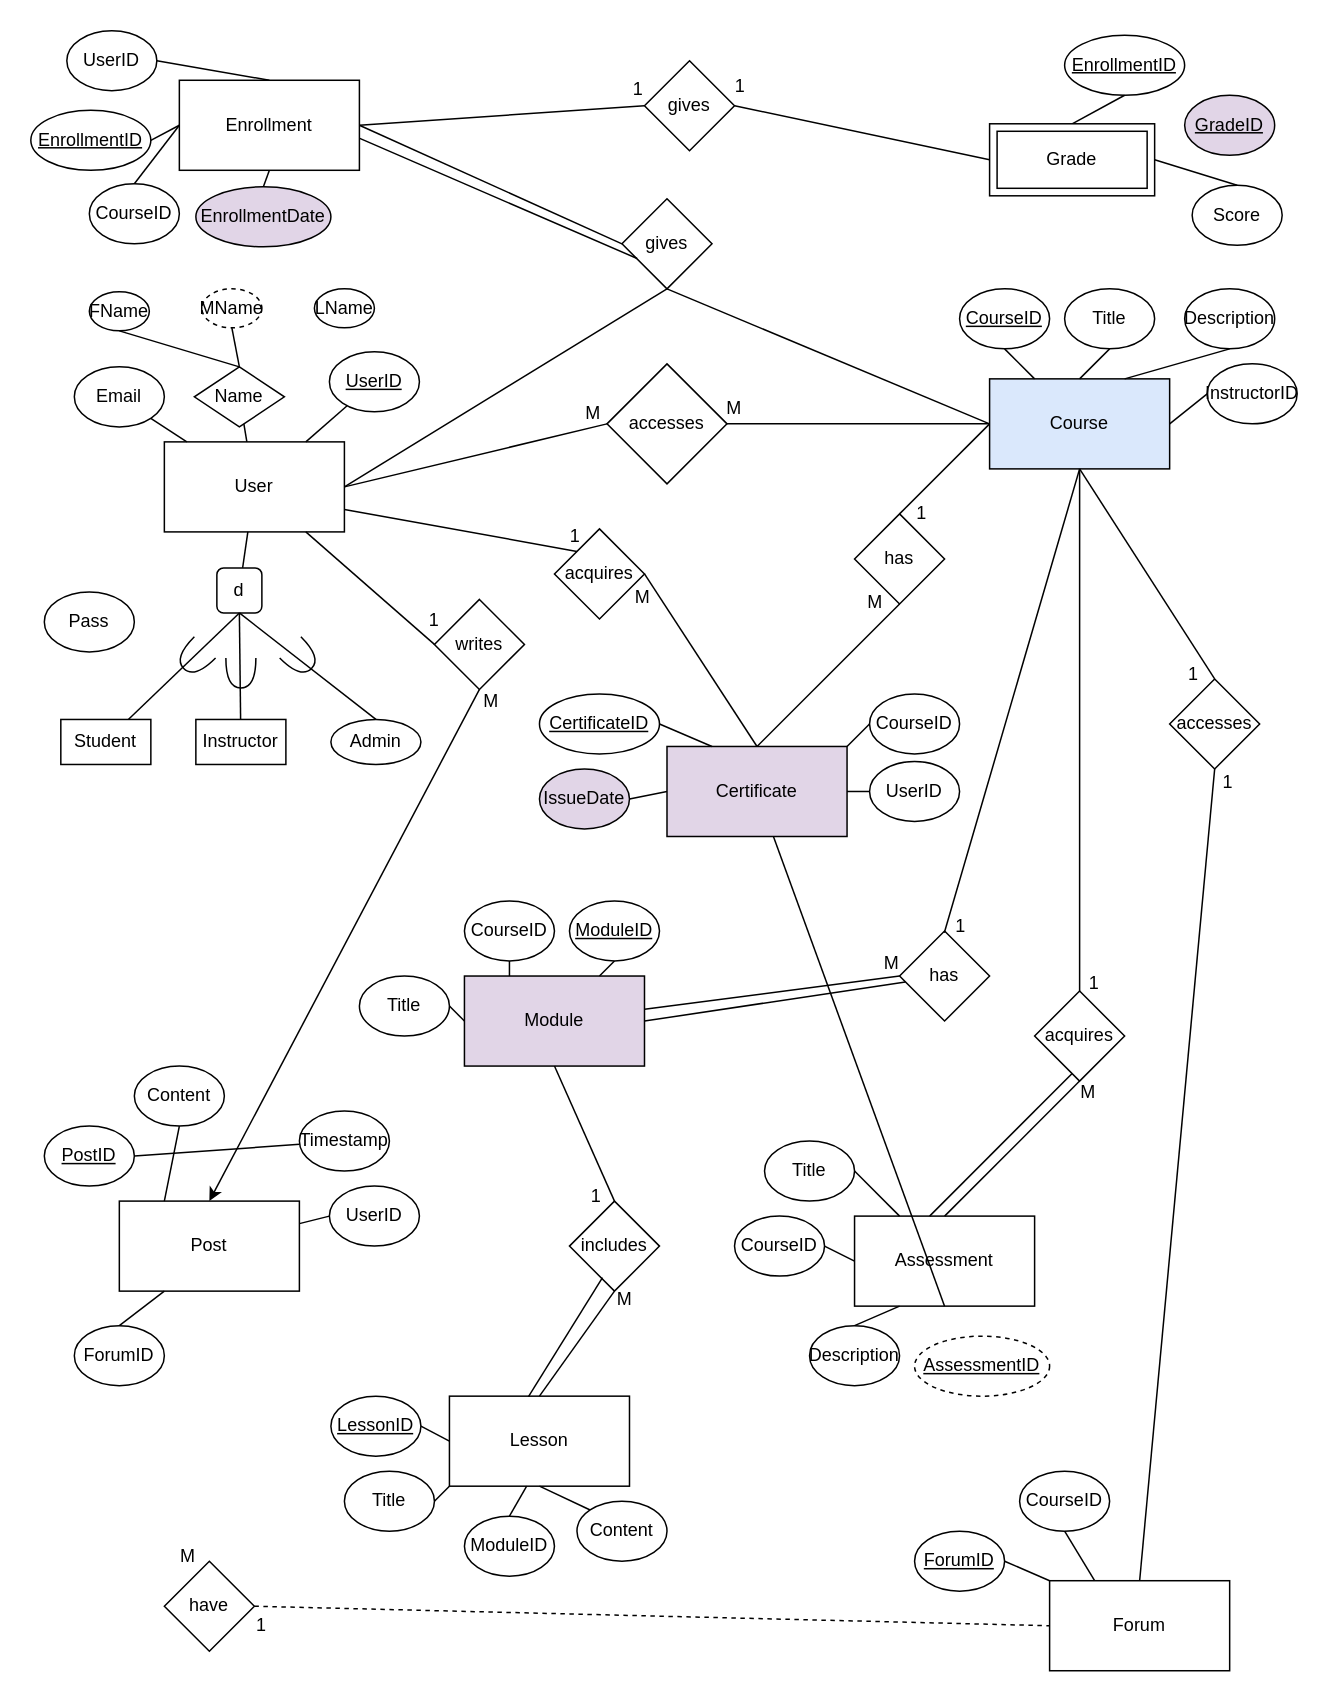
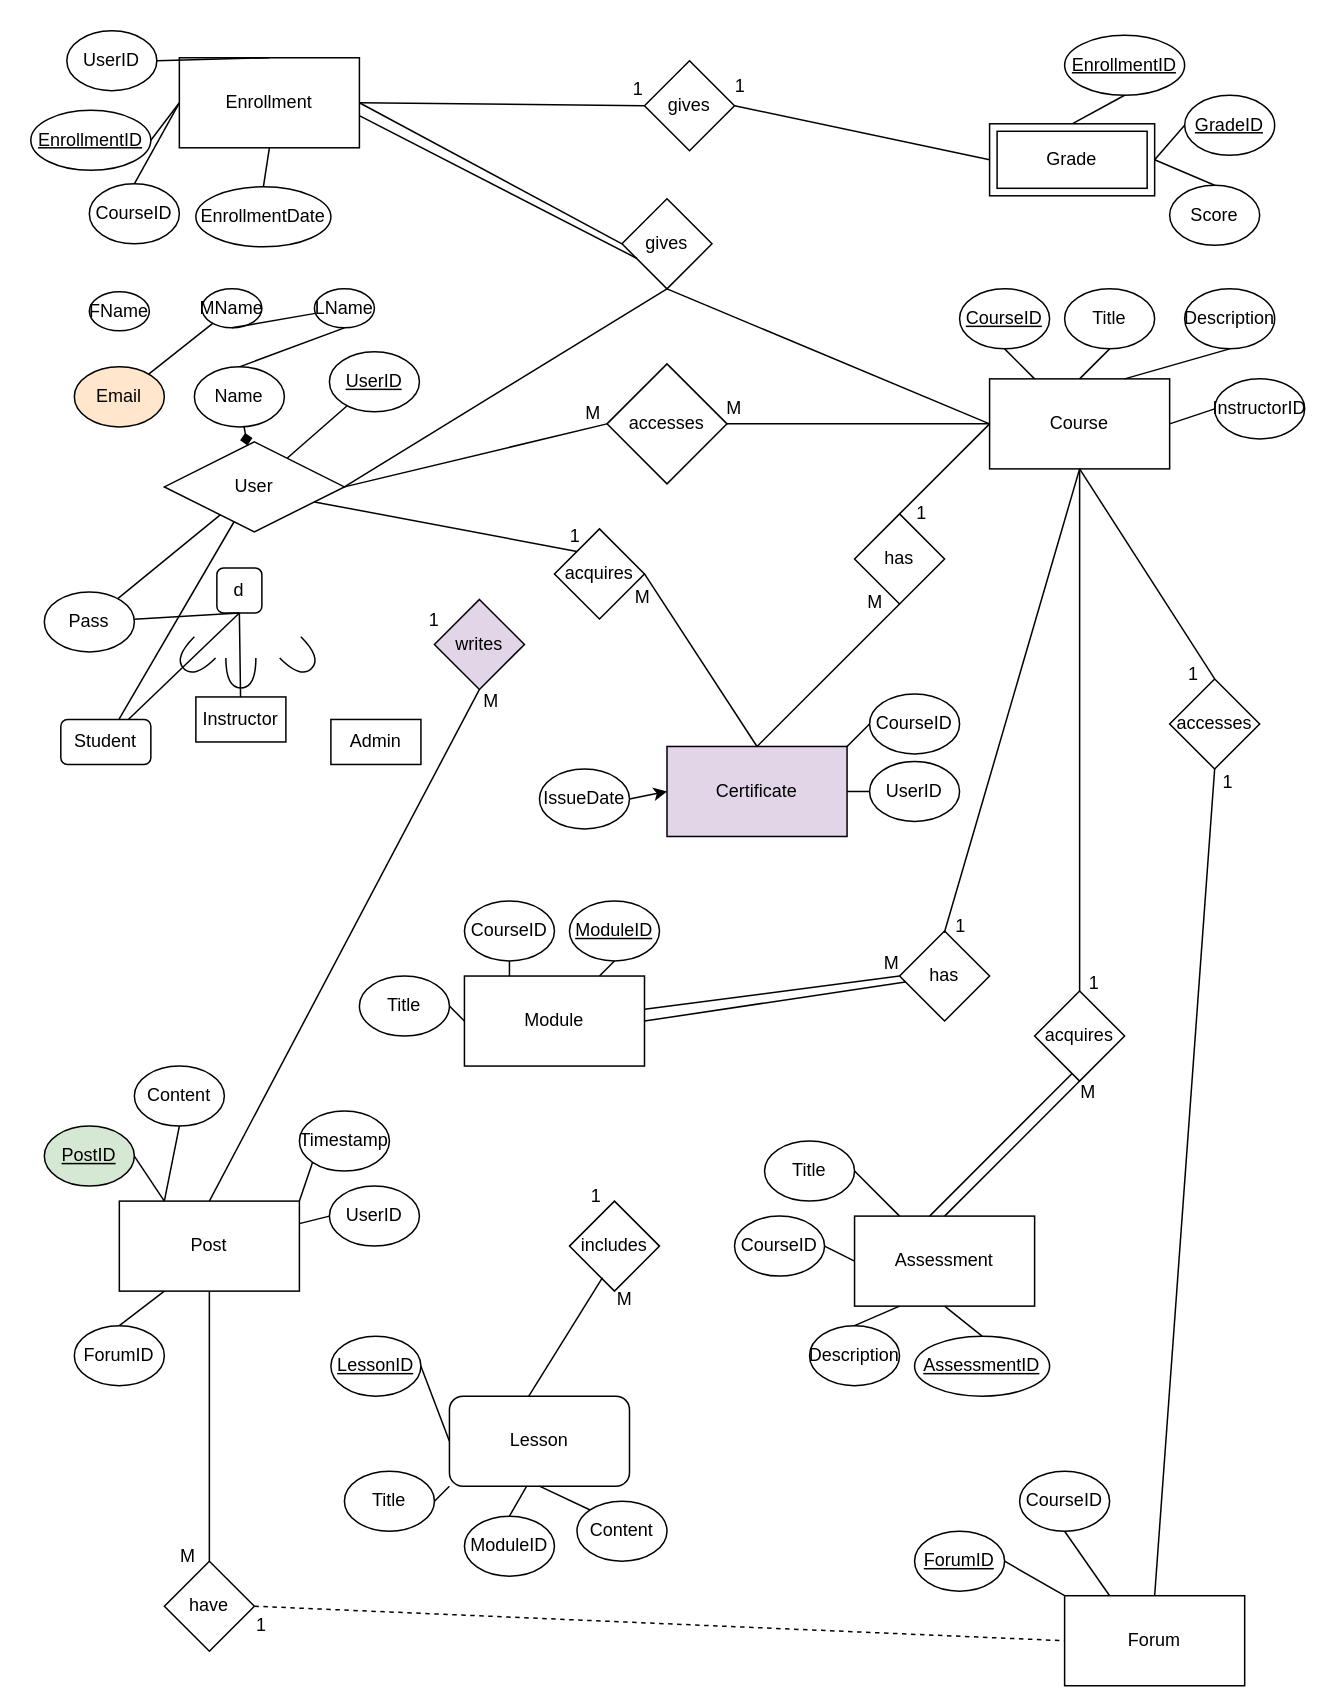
node "Enrollment": moved (269, 125) -> (269, 103)
node "GradeID": fillcolor #e1d5e7 -> #ffffff
edge "GradeID" -- "Grade": added
node "Score": moved (1237, 215) -> (1214, 215)
node "EnrollmentDate": fillcolor #e1d5e7 -> #ffffff
node "MName": style dashed -> solid
edge "MName" -- "Name": now "MName" -- "LName"
edge "LName" -- "Name": added
edge "FName" -- "Name": removed
node "InstructorID": moved (1252, 394) -> (1259, 409)
node "Email": fillcolor #ffffff -> #ffe6cc
node "Name": shape diamond -> ellipse
node "Course": fillcolor #dae8fc -> #ffffff
edge "Email" -- "User": now "Email" -- "MName"
edge "Name" -- "User": arrowhead none -> diamond
node "User": shape rectangle -> diamond
edge "User" -- "d": now "User" -- "Student"
edge "User" -- "Pass": added
edge "User" -- "writes": removed
node "writes": fillcolor #ffffff -> #e1d5e7
edge "d" -- "Admin": now "d" -- "Pass"
node "CertificateID": removed
edge "CertificateID" -- "Certificate": removed
node "Student": shape rectangle -> rounded rectangle
node "Instructor": moved (241, 742) -> (241, 719)
node "Admin": shape ellipse -> rectangle
edge "Certificate" -- "IssueDate": arrowhead none -> classic
node "IssueDate": fillcolor #e1d5e7 -> #ffffff
node "Module": fillcolor #e1d5e7 -> #ffffff
edge "Certificate" -- "Assessment": now "AssessmentID" -- "Assessment"
edge "Module" -- "includes": removed
edge "Timestamp" -- "PostID": now "Post" -- "PostID"
node "PostID": fillcolor #ffffff -> #d5e8d4
edge "Timestamp" -- "Post": added
edge "writes" -> "Post": arrowhead classic -> none
edge "includes" -- "Lesson": removed
node "AssessmentID": style dashed -> solid
edge "Post" -- "have": added
node "LessonID": moved (376, 1426) -> (376, 1366)
node "Lesson": shape rectangle -> rounded rectangle
node "Forum": moved (1139, 1625) -> (1154, 1640)
